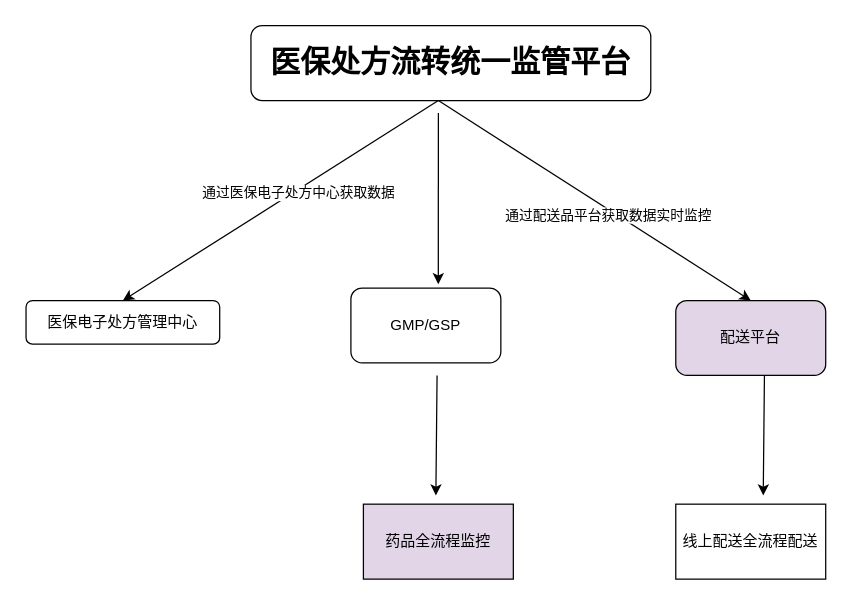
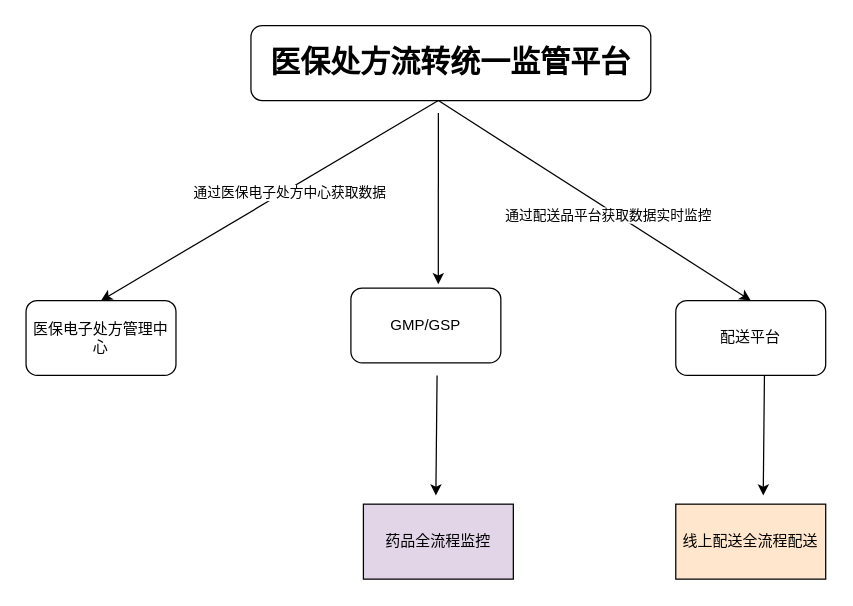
node "医保电子处方管理中心": size 194x44 -> 150x75
node "配送平台": fillcolor #e1d5e7 -> #ffffff
node "线上配送全流程配送": fillcolor #ffffff -> #ffe6cc
